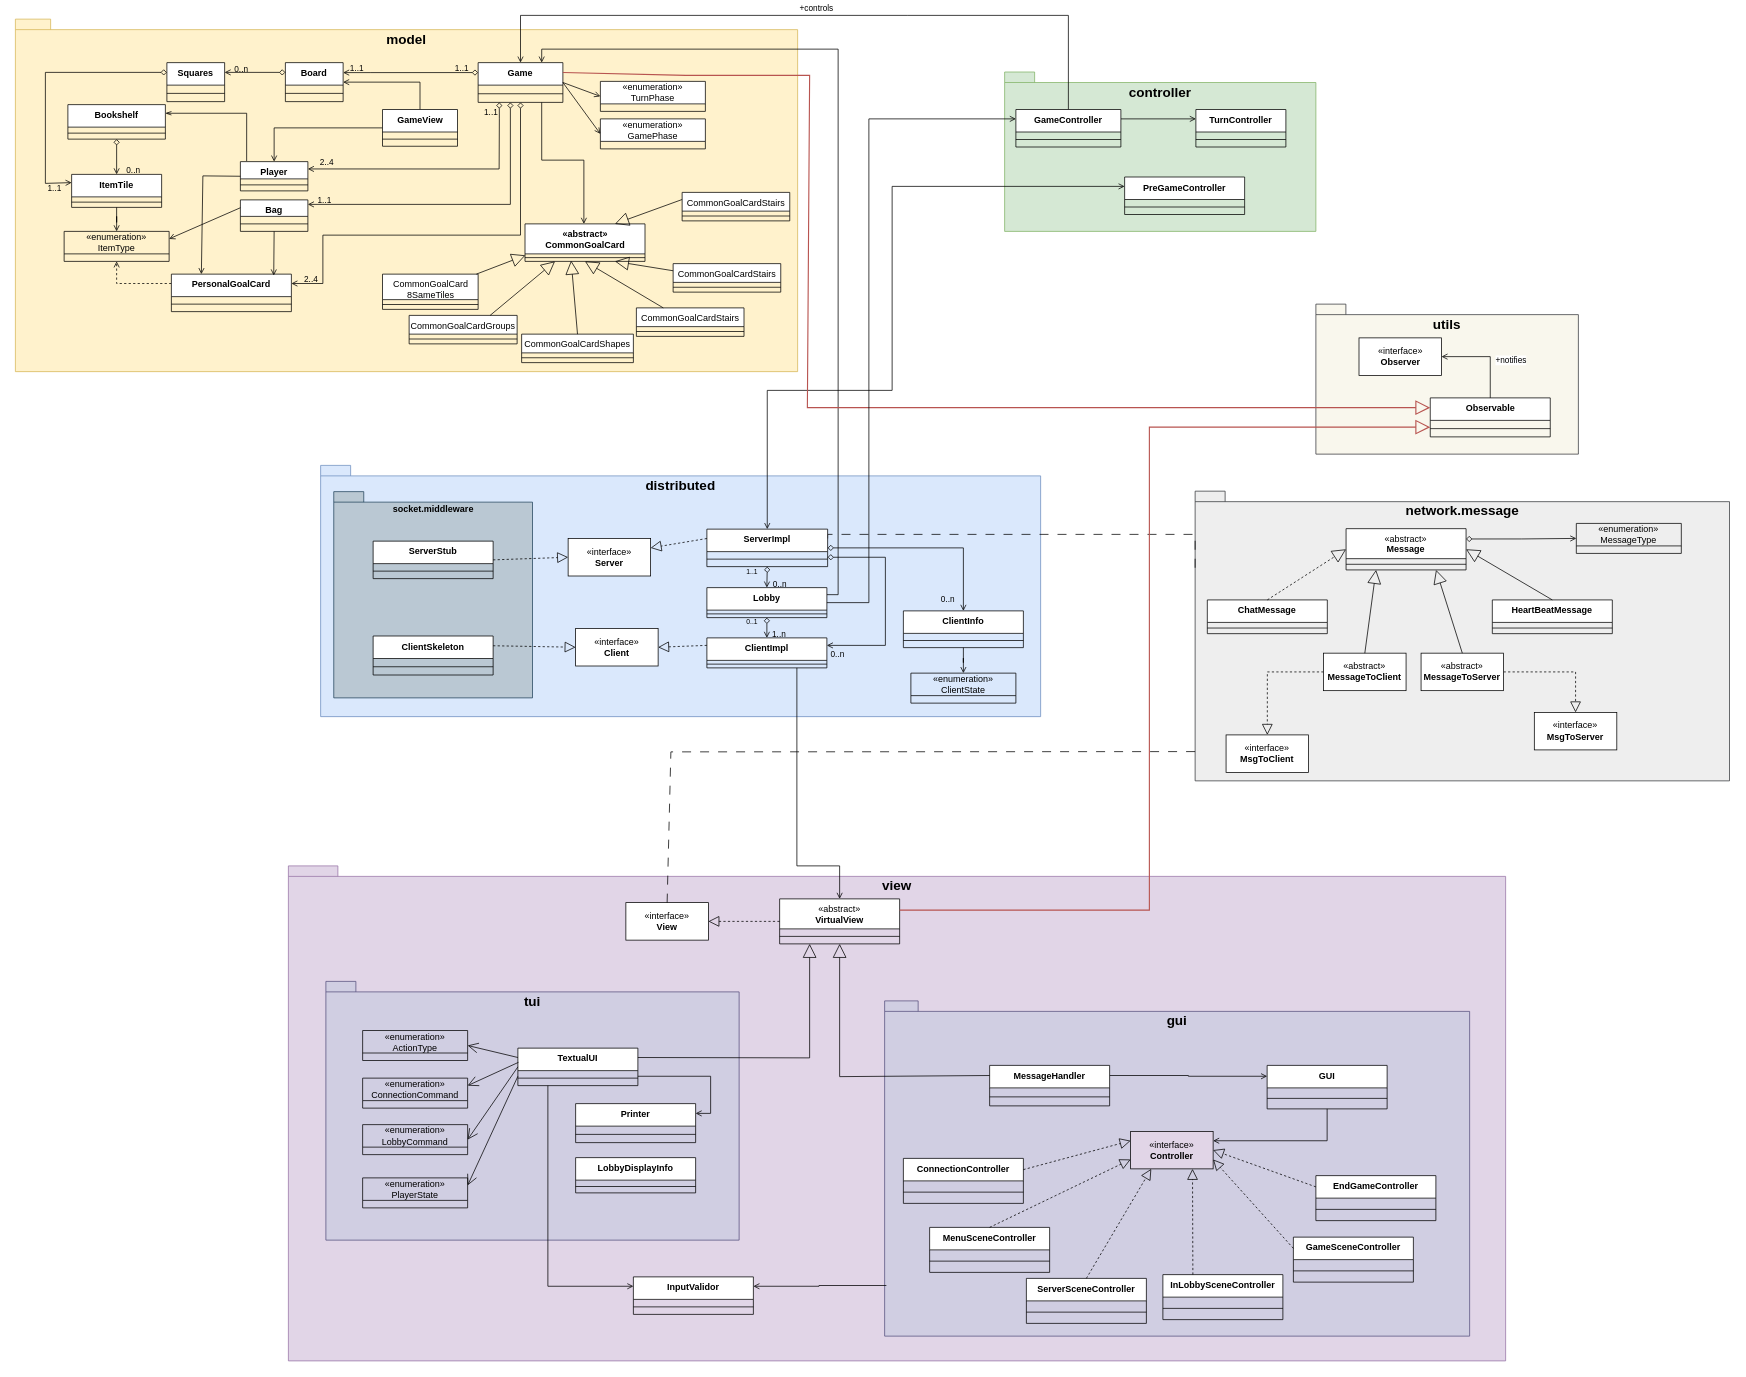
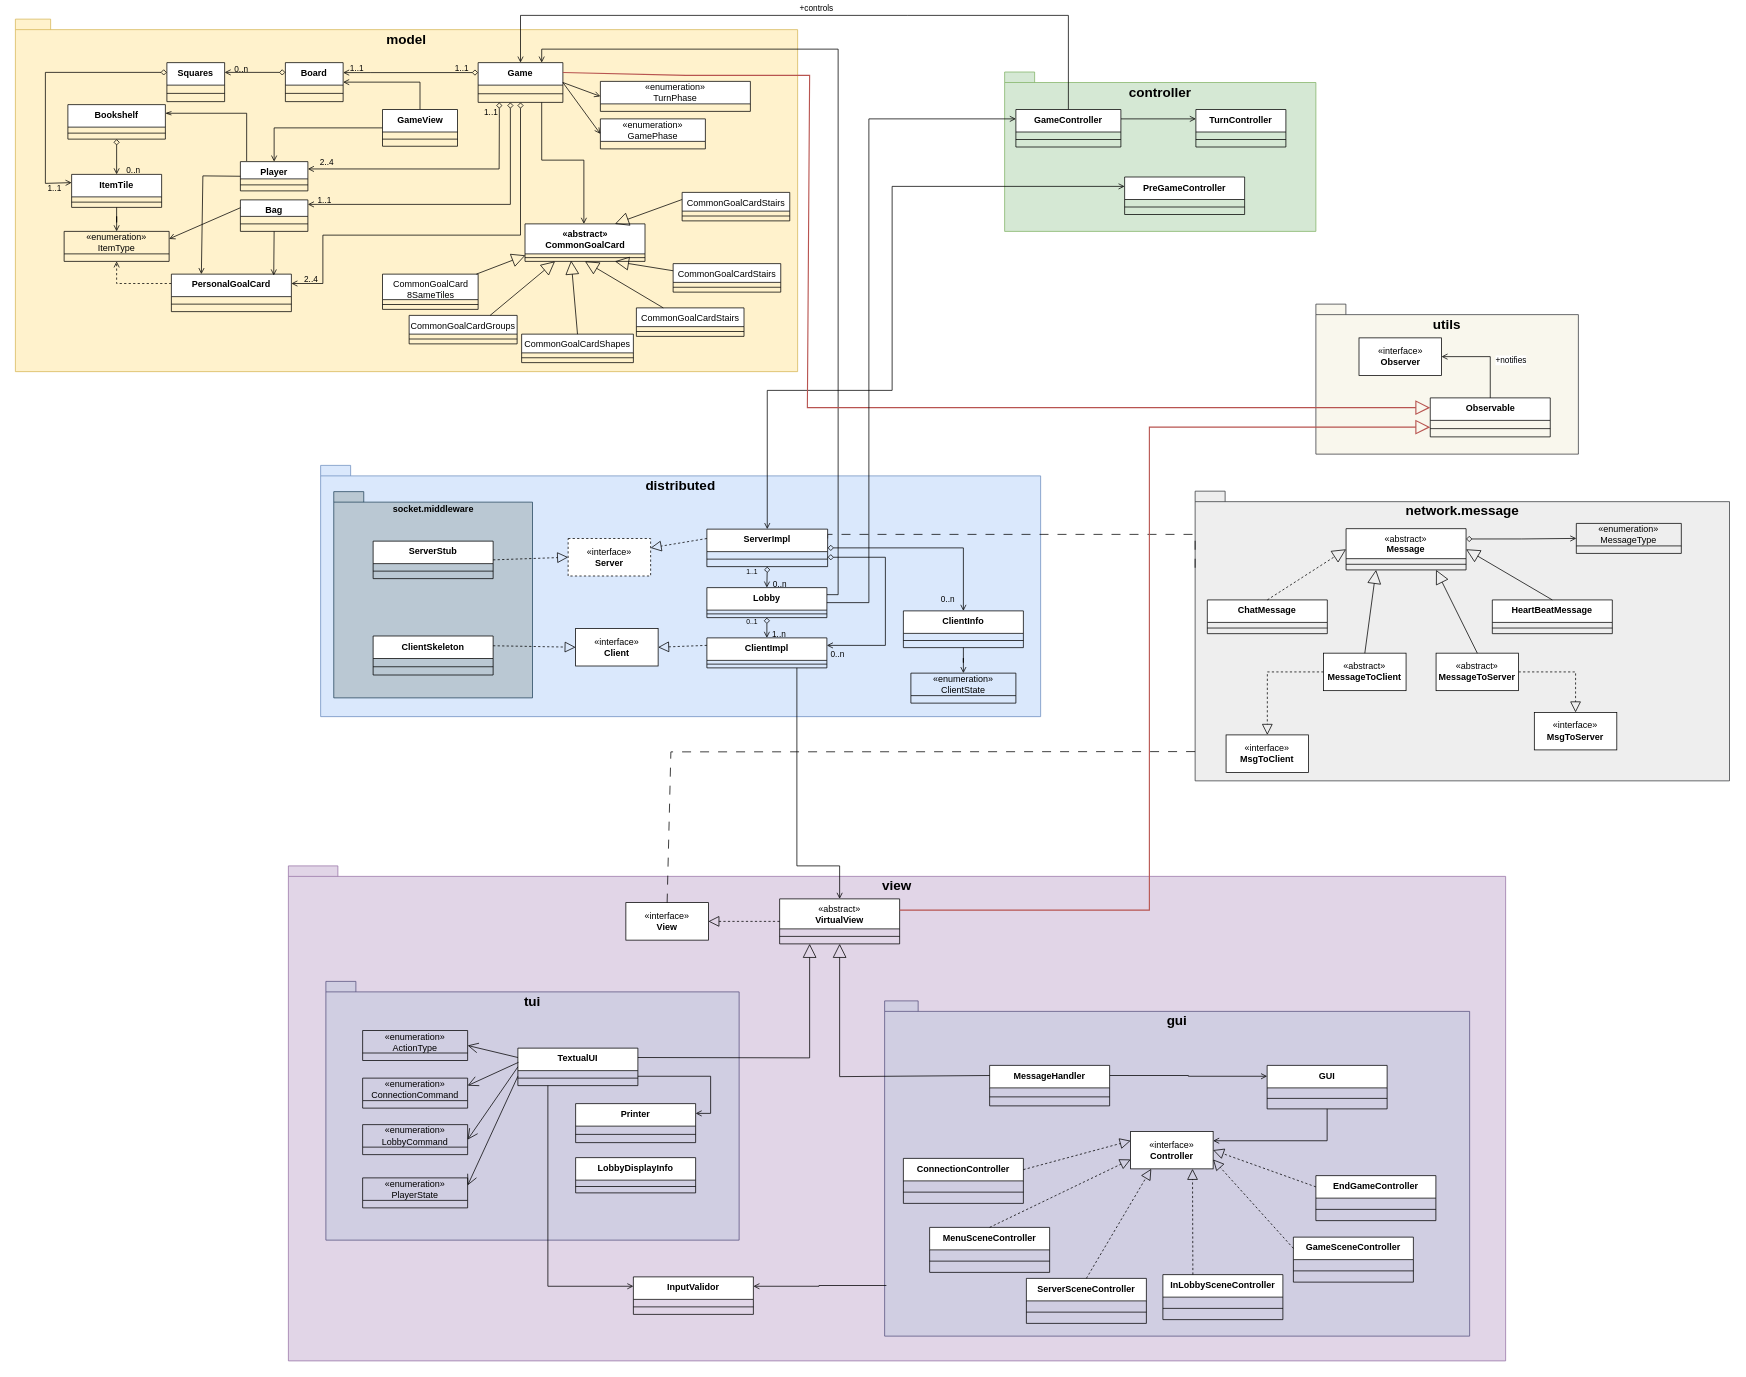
node "«enumeration» TurnPhase": size 105x30 -> 150x30
node "«interface» Server": style solid -> dashed
node "«abstract» MessageToServer": moved (1462, 672) -> (1477, 672)
node "«interface» Controller": fillcolor #e1d5e7 -> #ffffff
